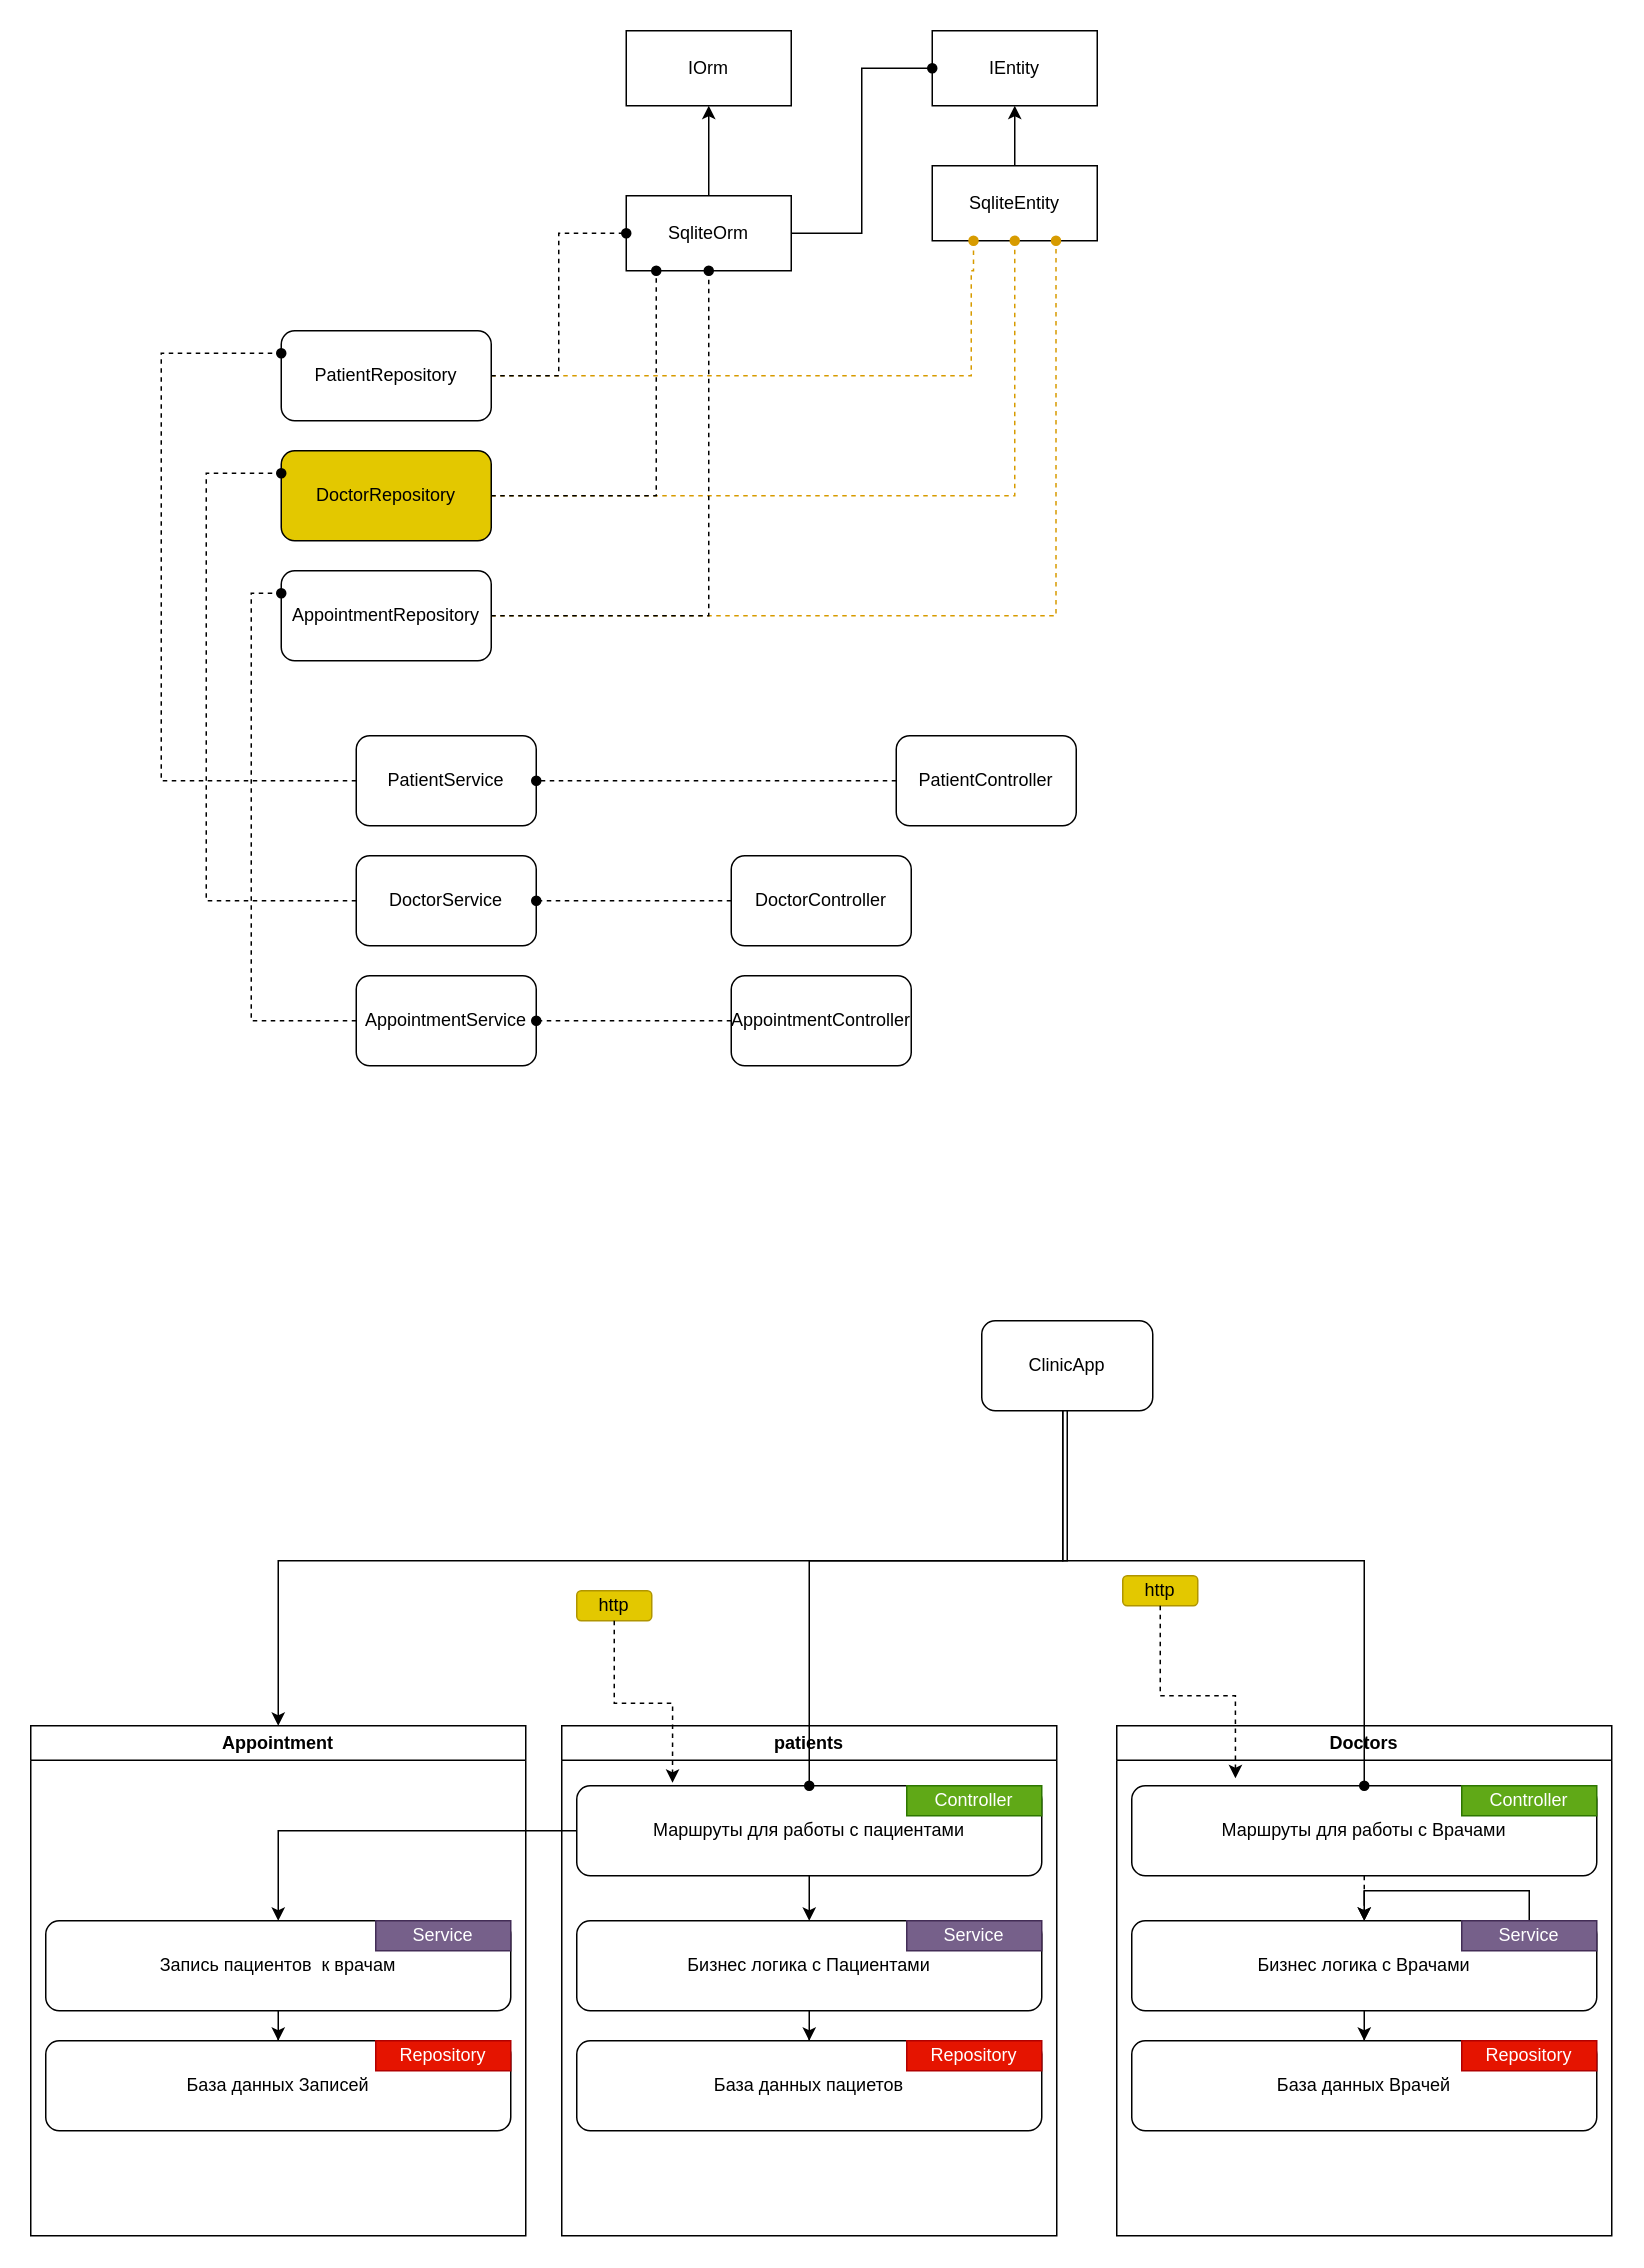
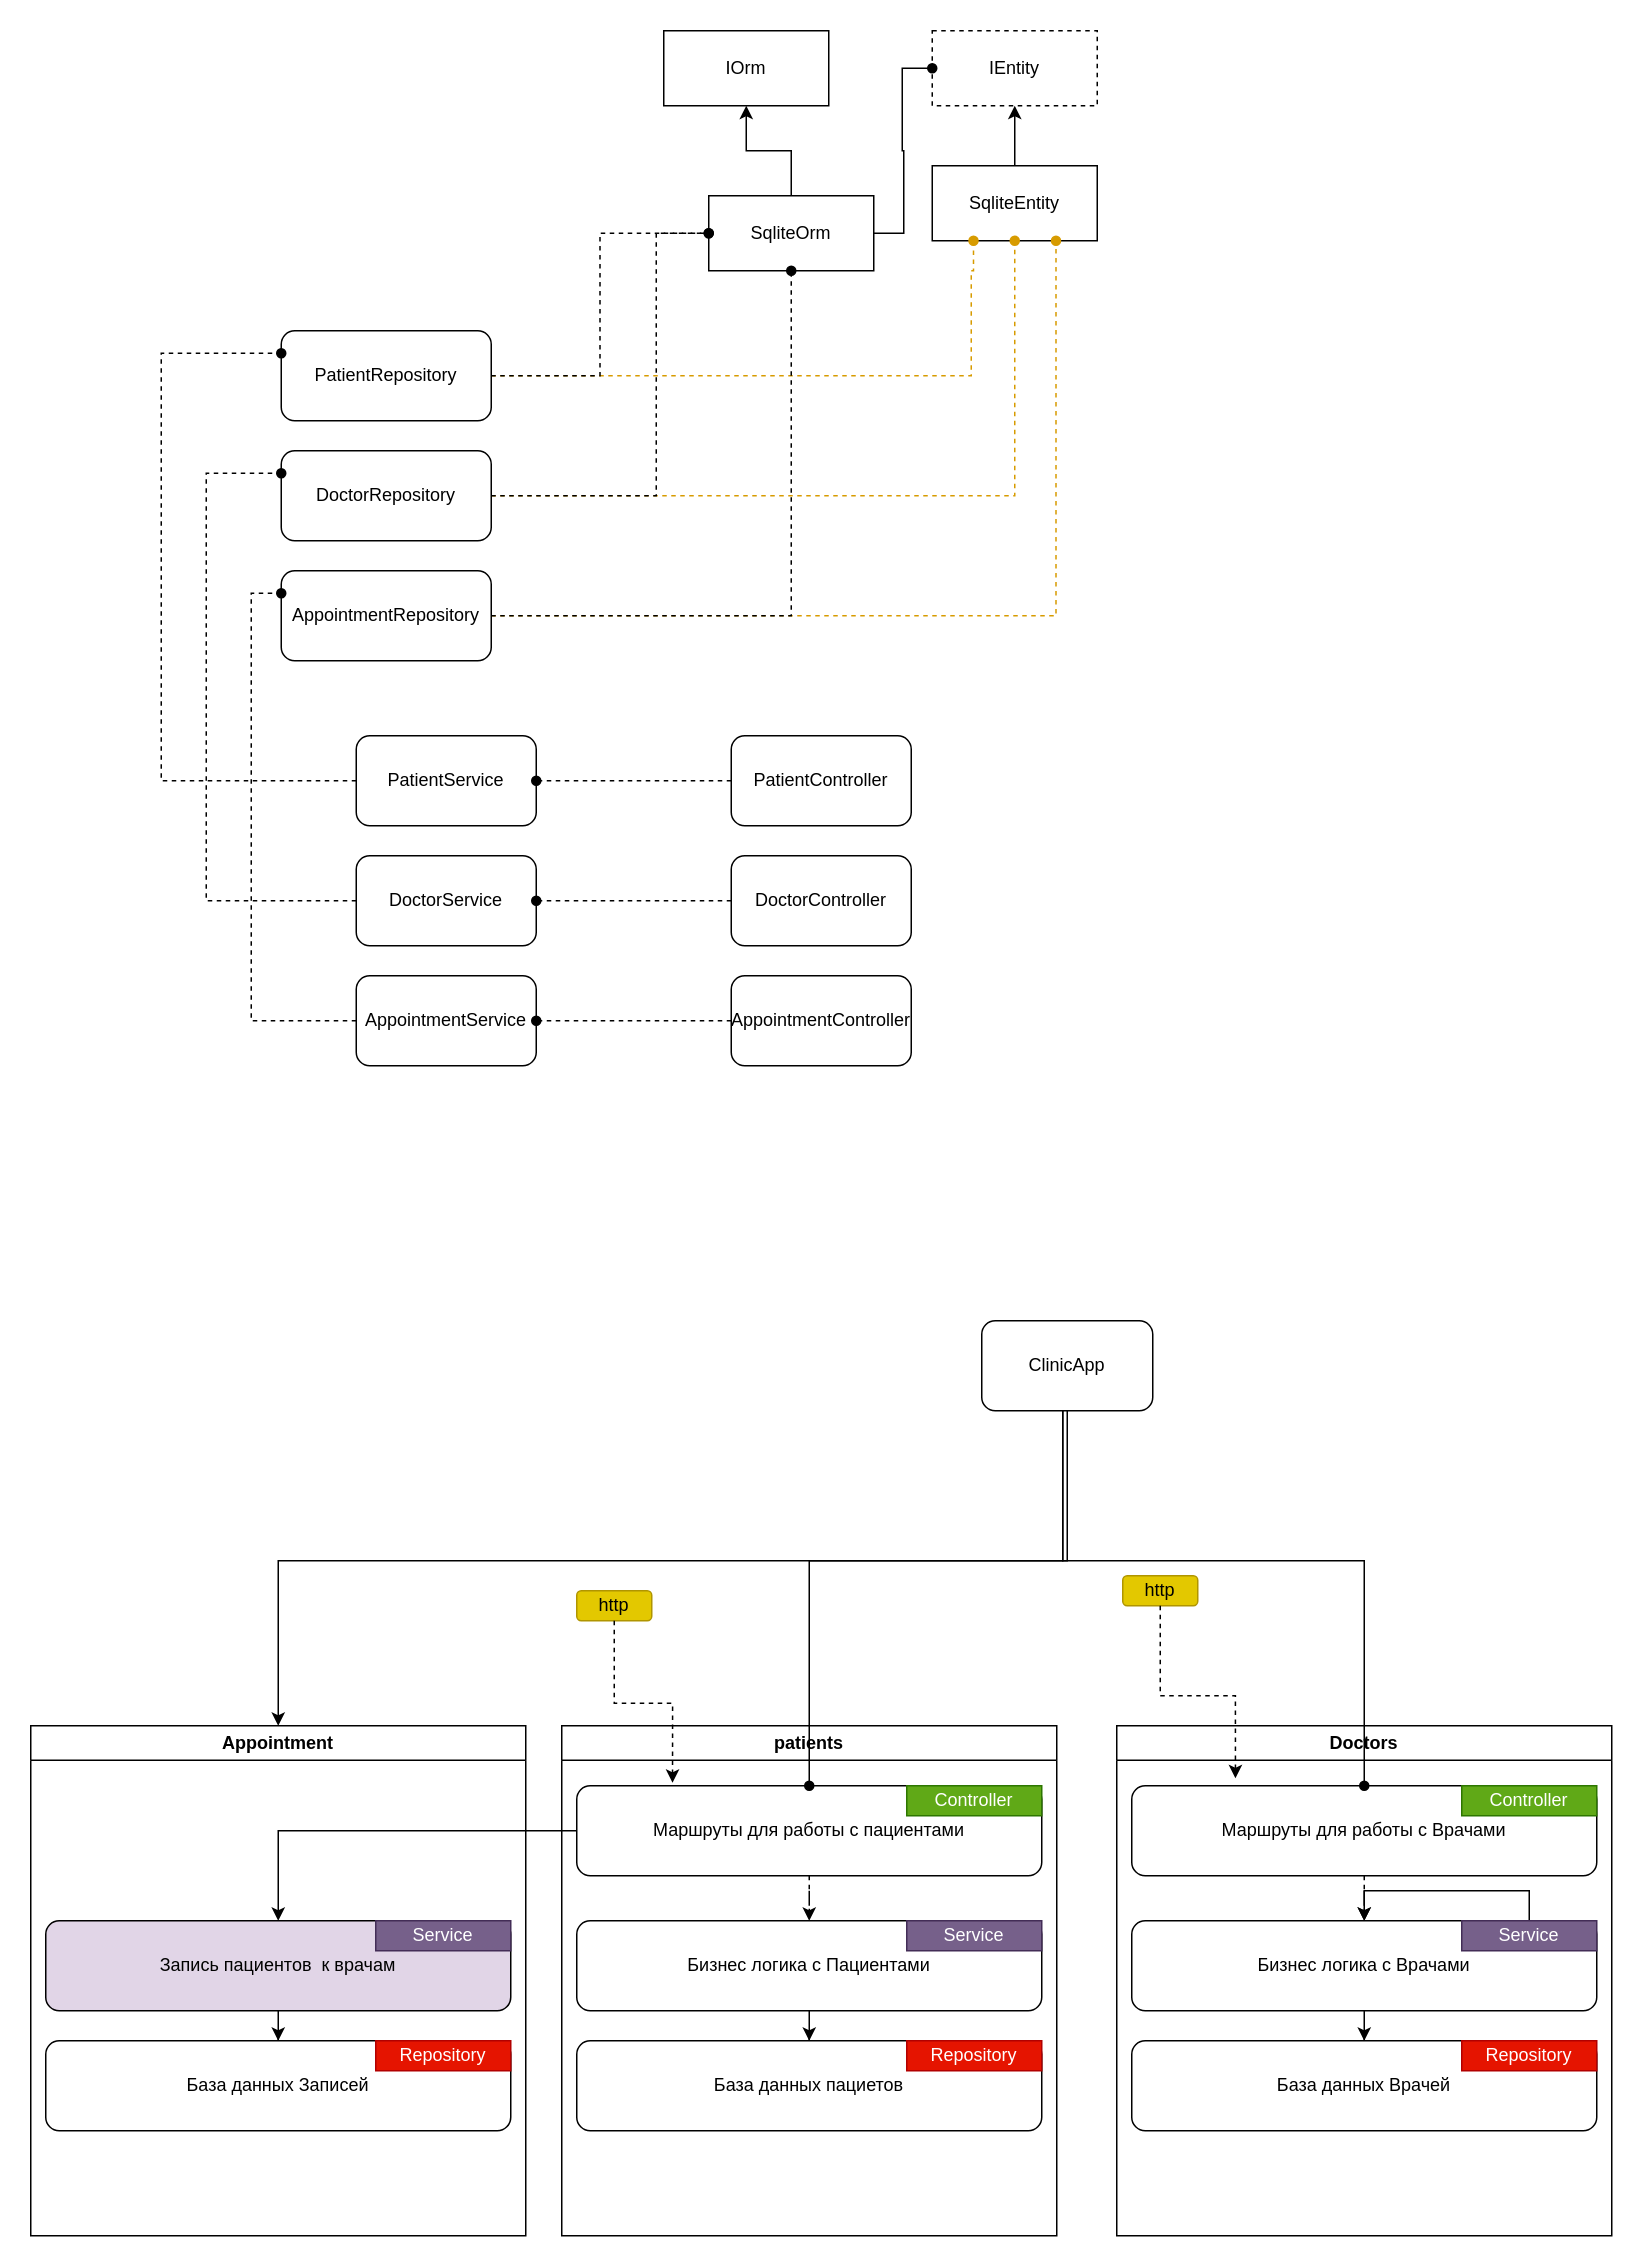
node "IOrm": moved (709, 68) -> (746, 68)
node "IEntity": style solid -> dashed
node "SqliteOrm": moved (709, 233) -> (791, 233)
node "DoctorRepository": fillcolor #e3c800 -> #ffffff
node "PatientController": moved (986, 781) -> (821, 781)
edge "Маршруты для работы с пациентами" -> "Бизнес логика с Пациентами": style solid -> dashed
node "Запись пациентов к врачам": fillcolor #ffffff -> #e1d5e7
